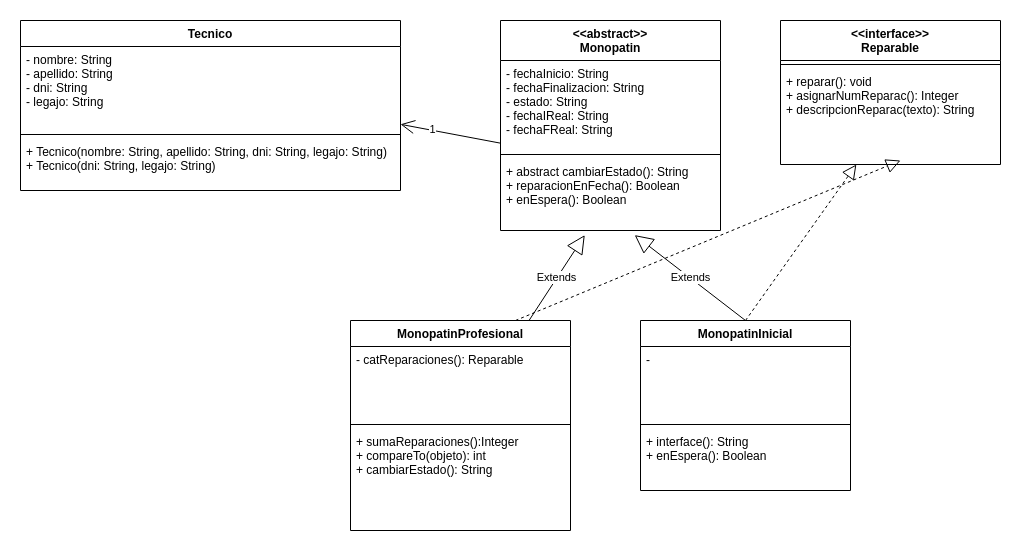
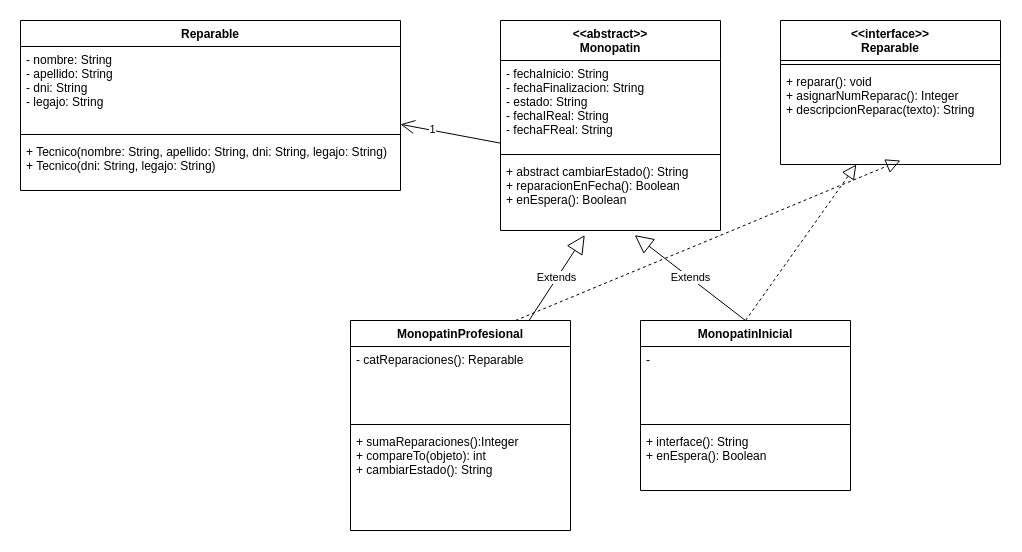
node "Tecnico": label "Tecnico" -> "Reparable"
